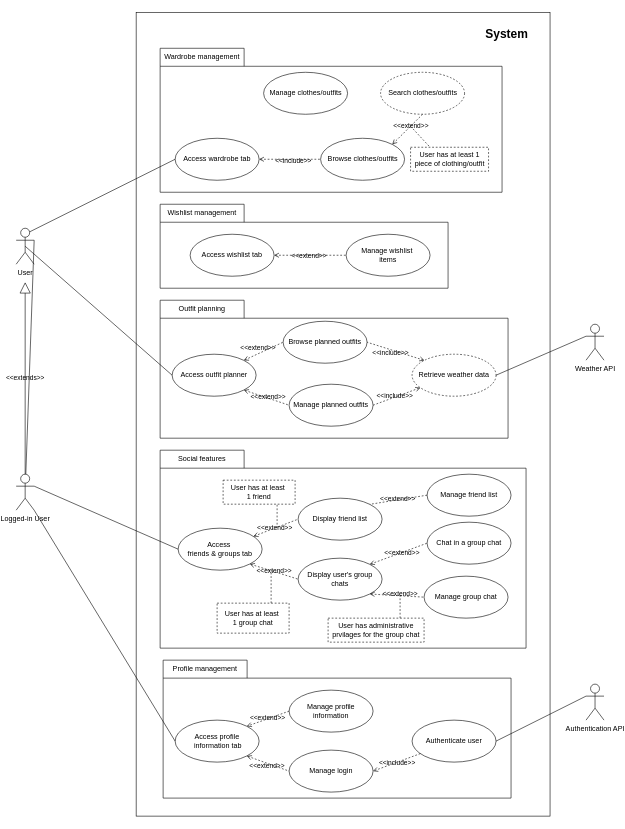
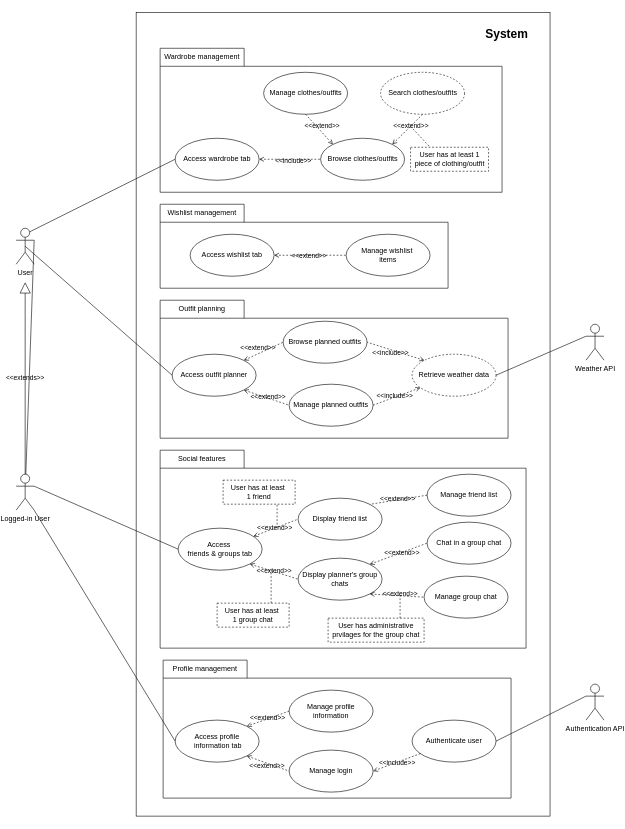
edge "Manage clothes/outfits" -> "Browse clothes/outfits": added, label "<<extend>>"
node "Display user's group chats": label "Display user's group chats" -> "Display planner's group chats"
node "User has at least 1 group chat": size 72x30 -> 72x24
